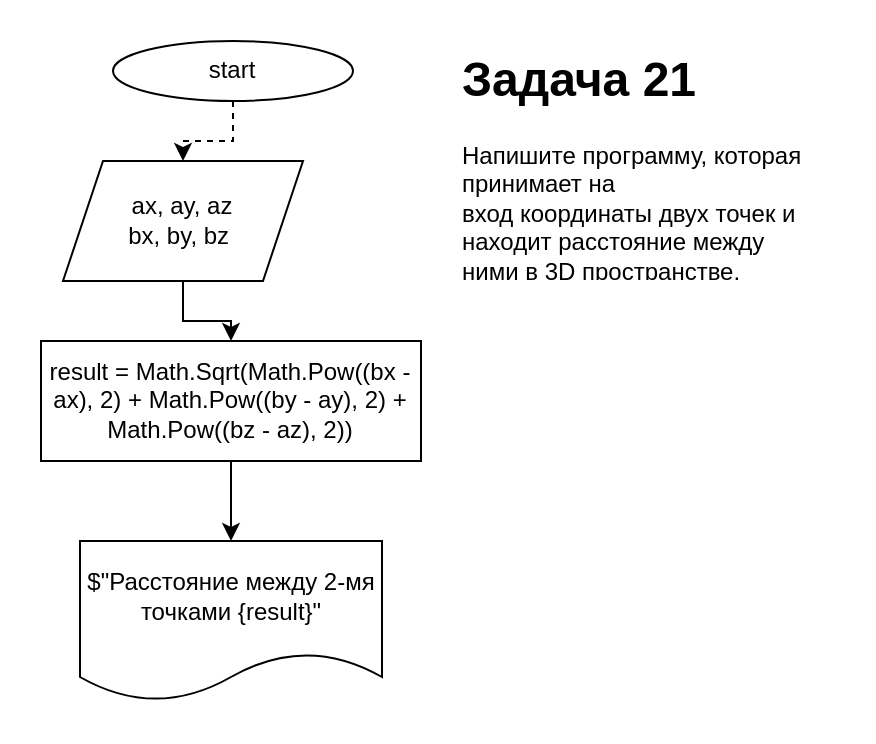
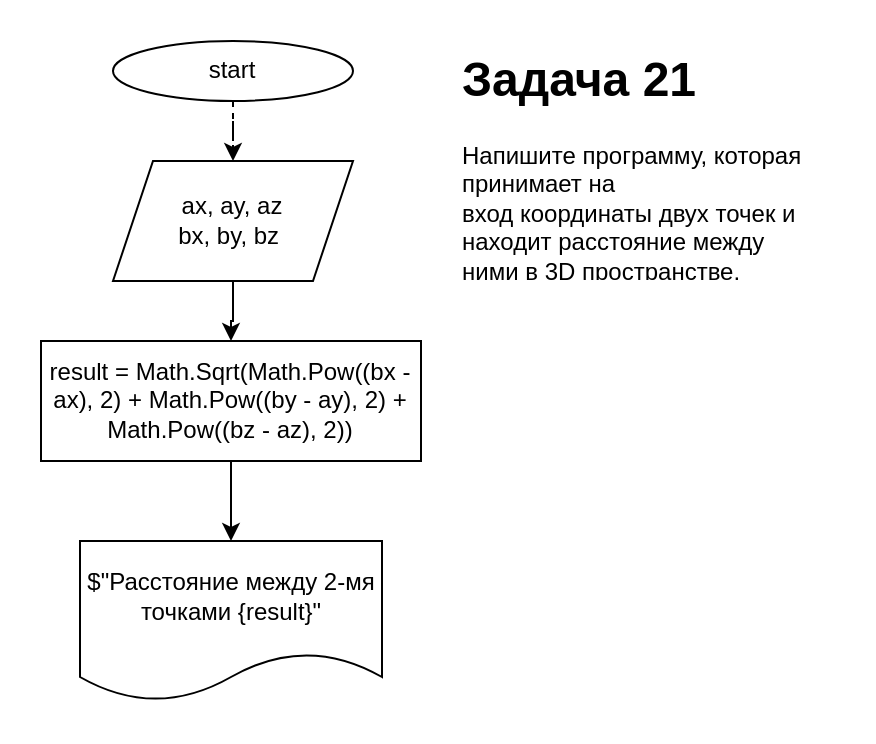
node "ax, ay, az bx, by, bz": moved (183, 221) -> (233, 221)
